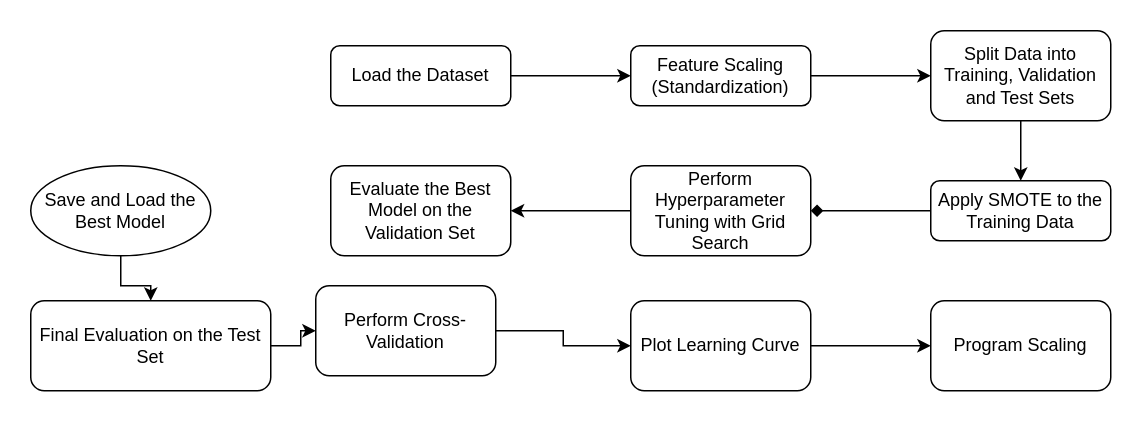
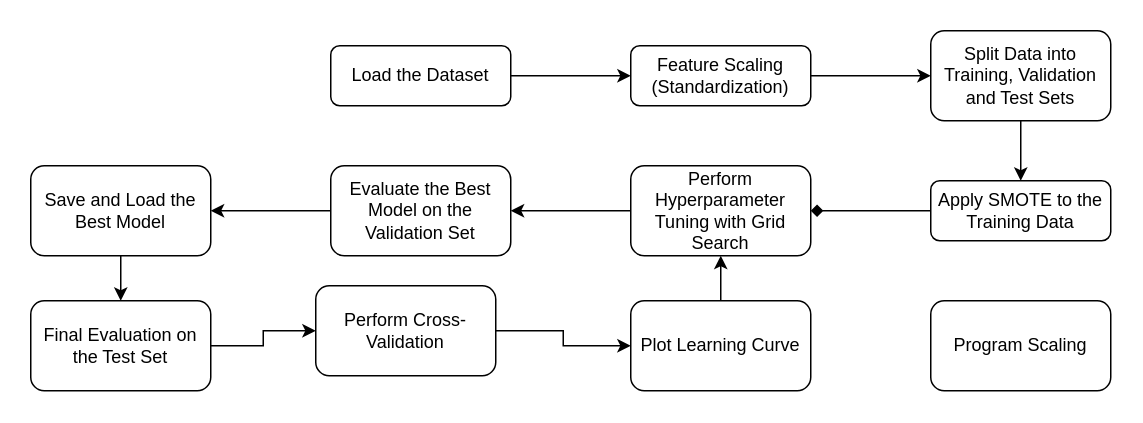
node "Save and Load the Best Model": shape ellipse -> rounded rectangle
edge "Evaluate the Best Model on the Validation Set" -> "Save and Load the Best Model": added
node "Final Evaluation on the Test Set": size 240x90 -> 180x90
edge "Plot Learning Curve" -> "Program Scaling": now "Plot Learning Curve" -> "Perform Hyperparameter Tuning with Grid Search"
